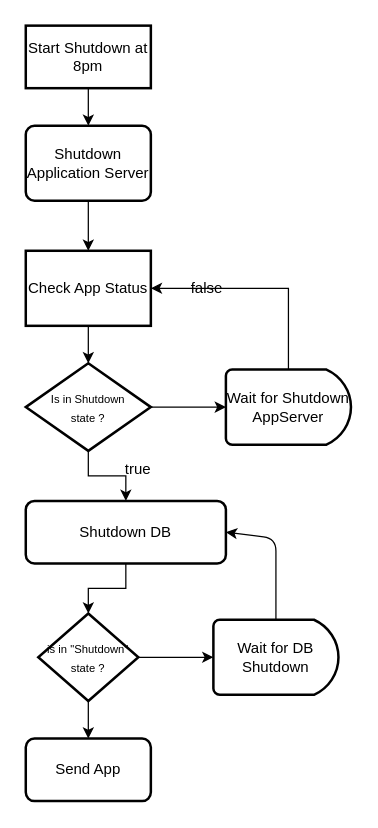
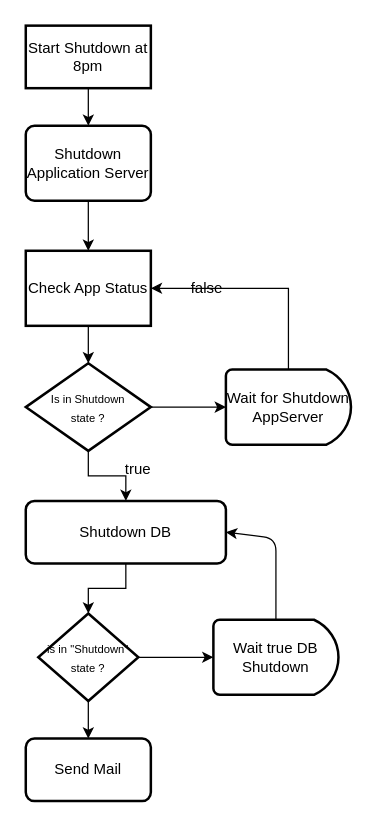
node "Wait for DB Shutdown": label "Wait for DB Shutdown" -> "Wait true DB Shutdown"
node "Send App": label "Send App" -> "Send Mail"
